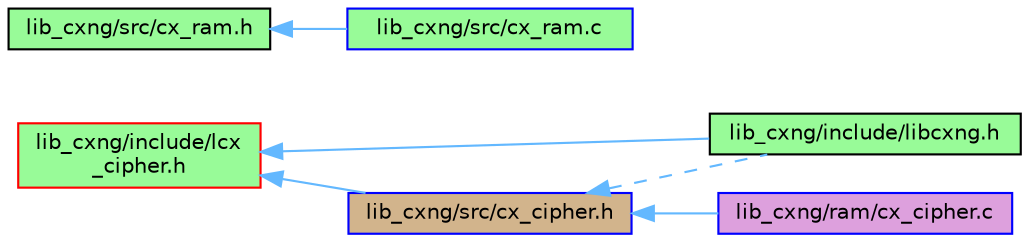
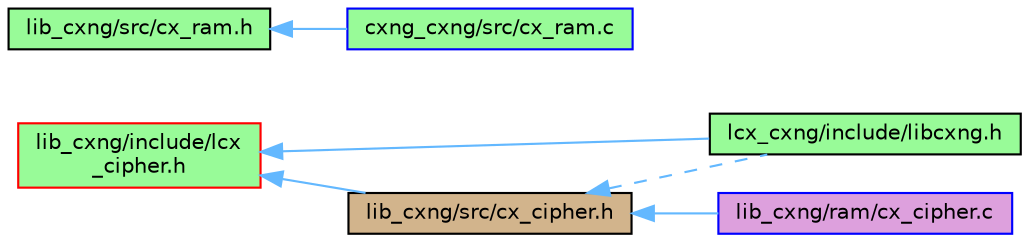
node "lib_cxng/src/cx_ram.c": label "lib_cxng/src/cx_ram.c" -> "cxng_cxng/src/cx_ram.c"
node "lib_cxng/include/libcxng.h": label "lib_cxng/include/libcxng.h" -> "lcx_cxng/include/libcxng.h"
node "lib_cxng/src/cx_cipher.h": color blue -> black
